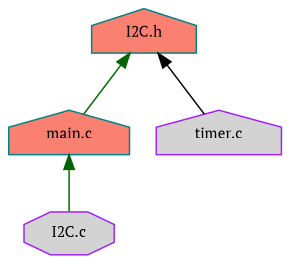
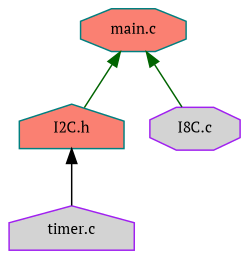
edge "main.c" -> "I2C.h": reversed
node "main.c": shape house -> octagon
node "I2C.c": label "I2C.c" -> "I8C.c"
